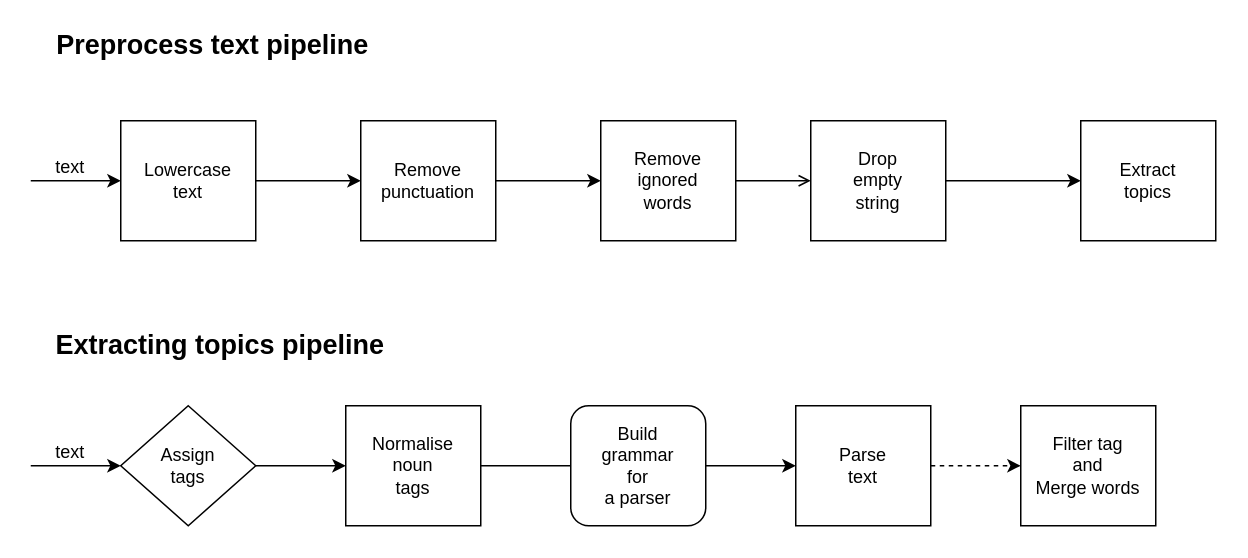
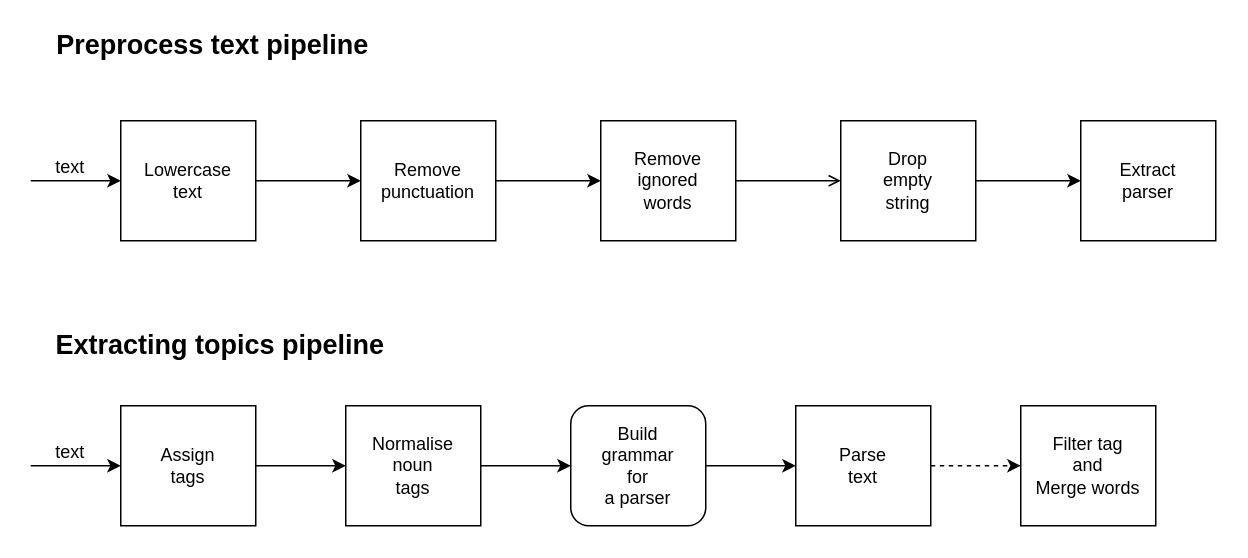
node "Drop empty string": moved (878, 181) -> (908, 181)
node "Extract topics": label "Extract topics" -> "Extract parser"
node "Assign tags": shape diamond -> rectangle
edge "Normalise noun tags" -- "Build grammar for a parser": arrowhead none -> classic
